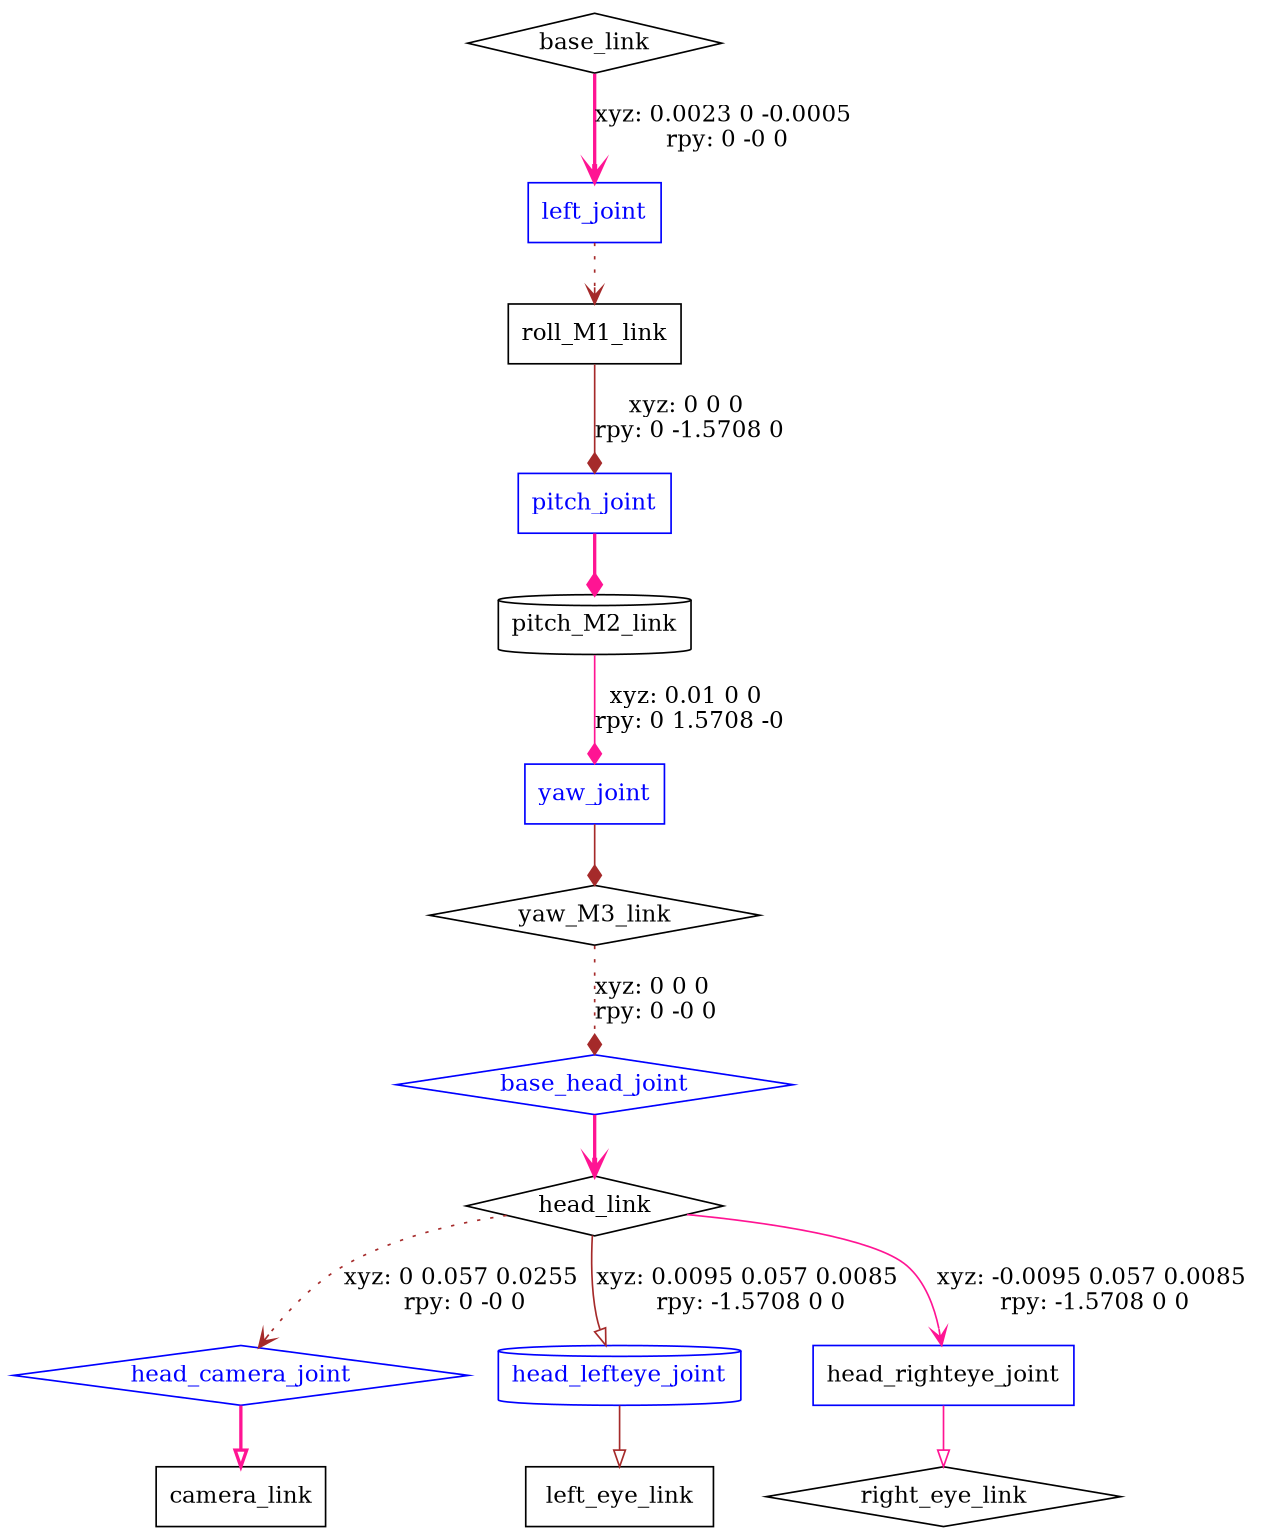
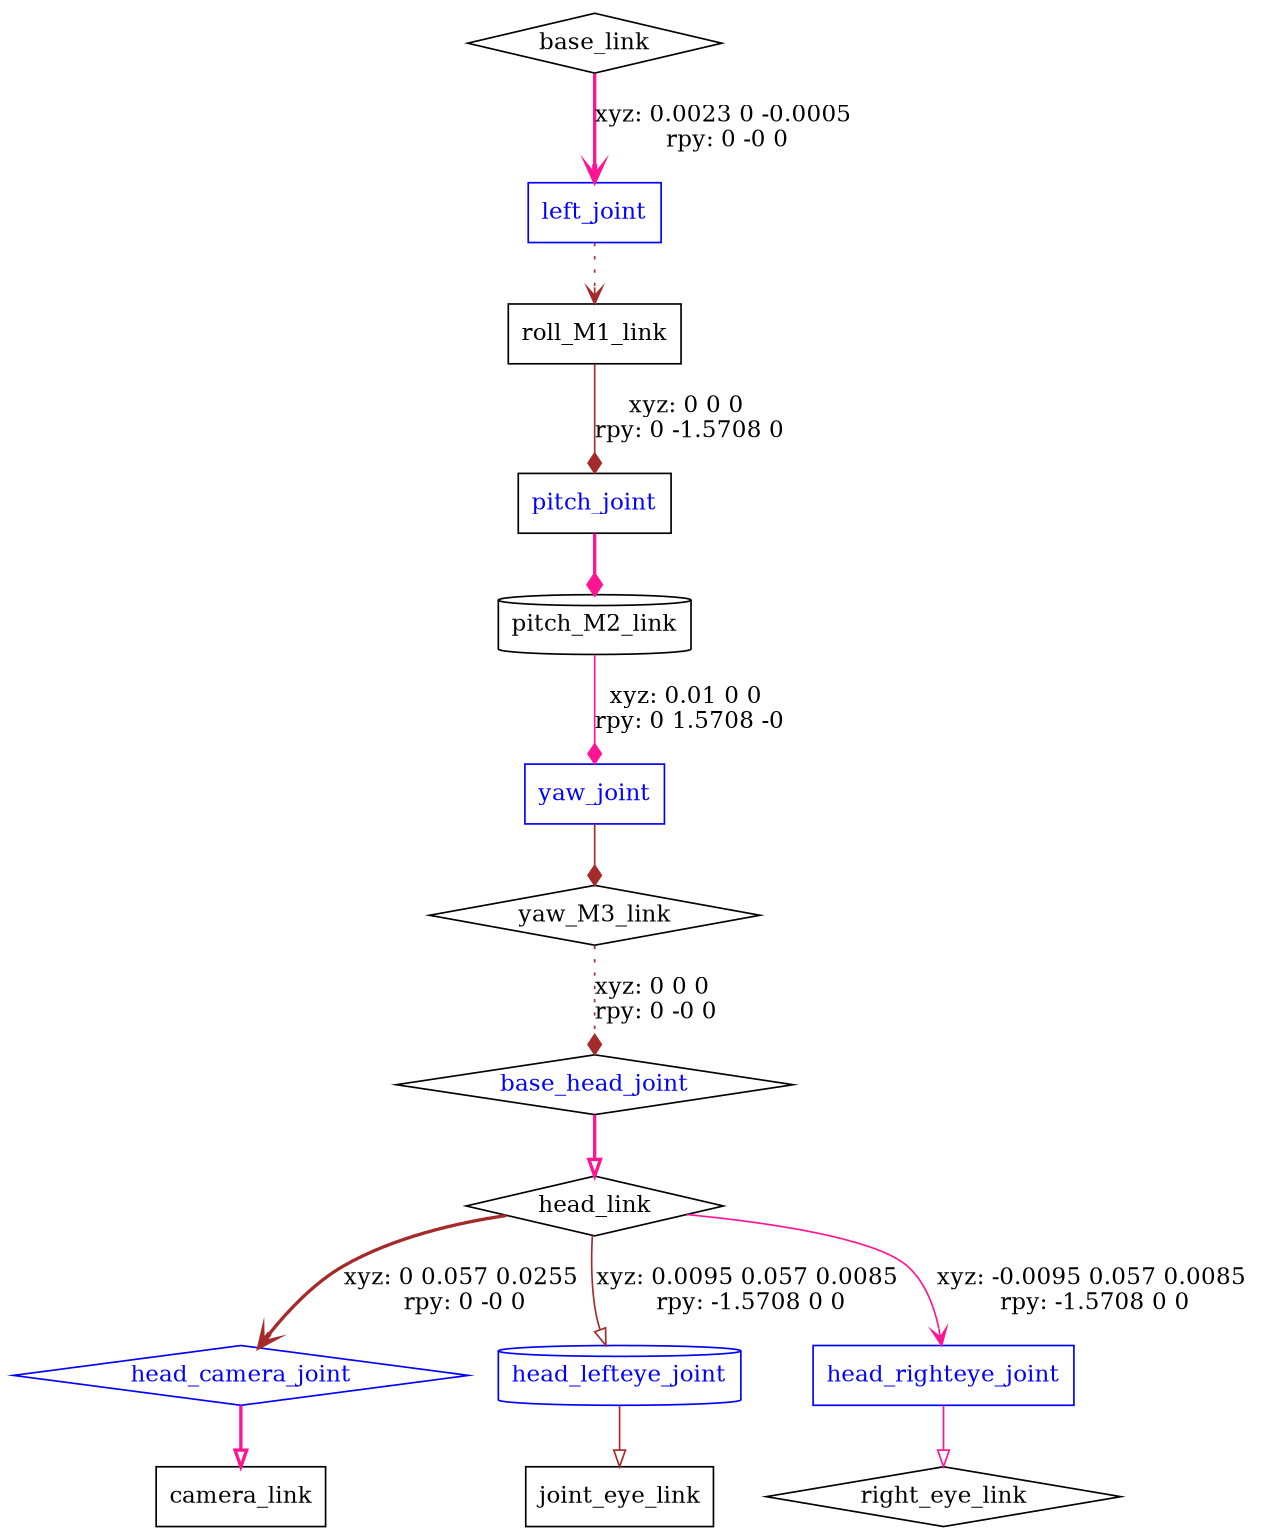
node "pitch_joint": color blue -> black
node "base_head_joint": color blue -> black
edge "base_head_joint" -> "head_link": arrowhead vee -> onormal
edge "head_link" -> "head_camera_joint": style dotted -> bold
node "head_righteye_joint": fontcolor black -> blue
node "left_eye_link": label "left_eye_link" -> "joint_eye_link"
